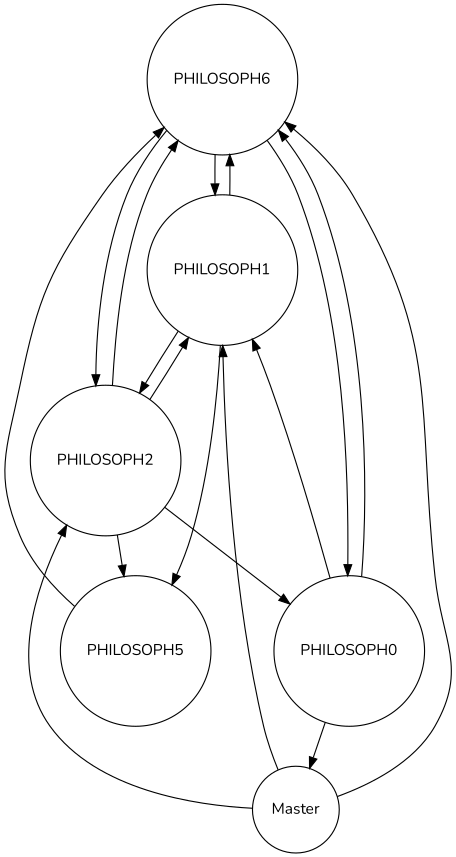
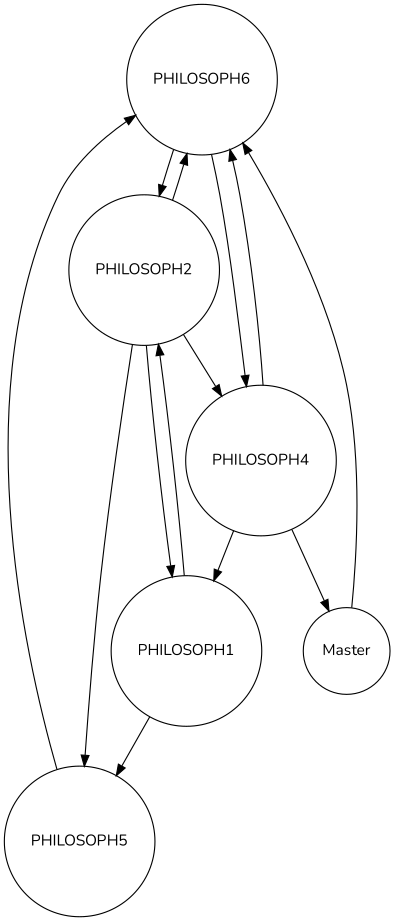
edge "PHILOSOPH6" -> "PHILOSOPH1": removed
edge "PHILOSOPH1" -> "PHILOSOPH6": removed
edge "Master" -> "PHILOSOPH1": removed
node "PHILOSOPH0": label "PHILOSOPH0" -> "PHILOSOPH4"
edge "Master" -> "PHILOSOPH2": removed
